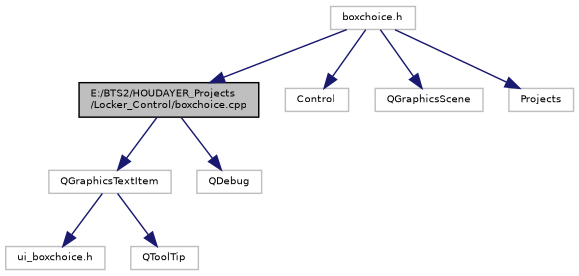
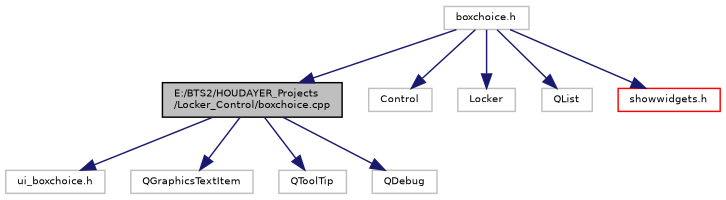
node "QGraphicsScene": label "QGraphicsScene" -> "Locker"
node "Projects": label "Projects" -> "QList"
node "showwidgets.h": added
edge "QGraphicsTextItem" -> "ui_boxchoice.h": now "E:/BTS2/HOUDAYER_Projects /Locker_Control/boxchoice.cpp" -> "ui_boxchoice.h"
edge "QGraphicsTextItem" -> "QToolTip": now "E:/BTS2/HOUDAYER_Projects /Locker_Control/boxchoice.cpp" -> "QToolTip"
